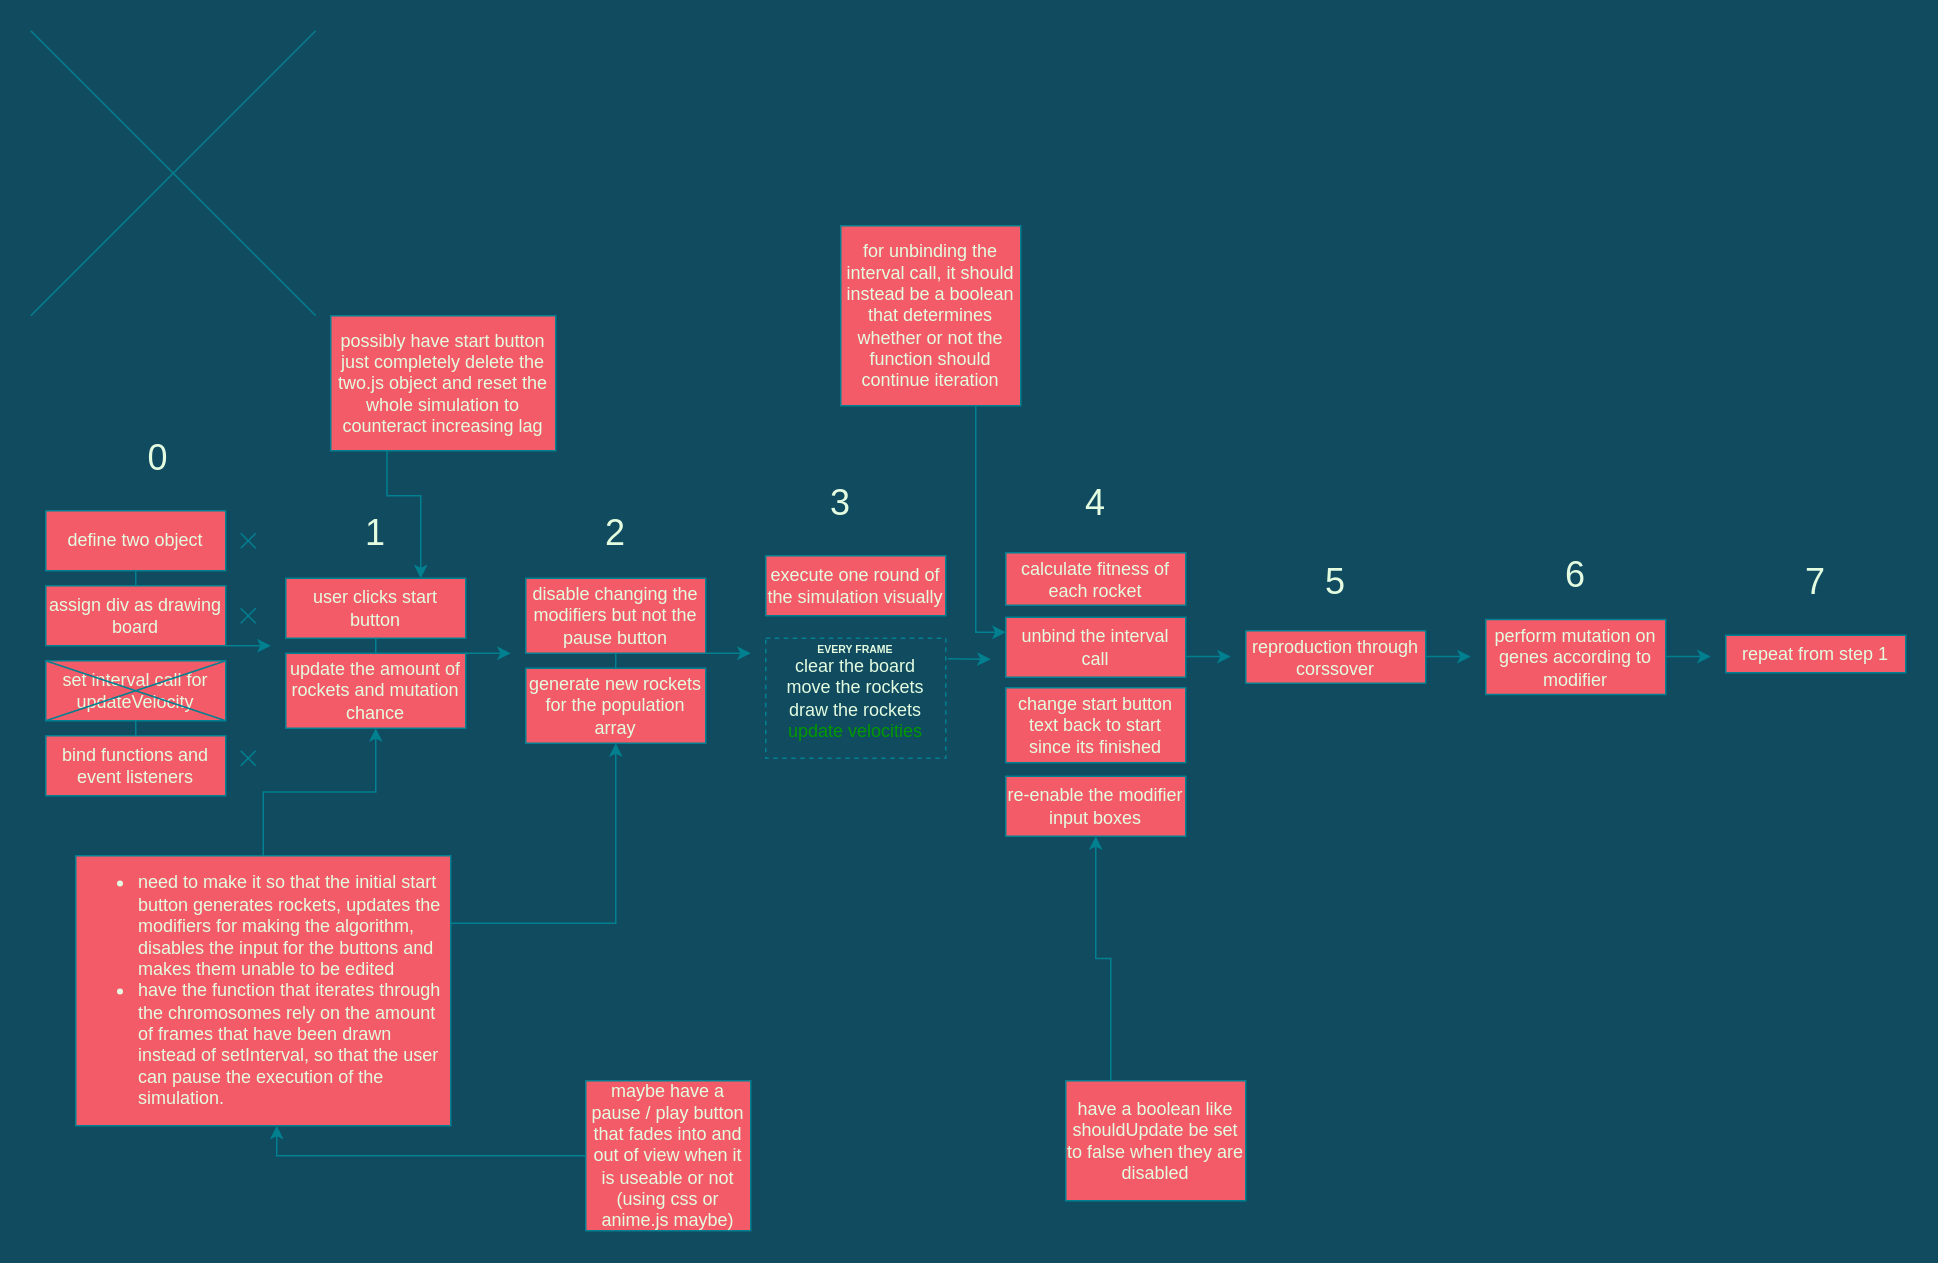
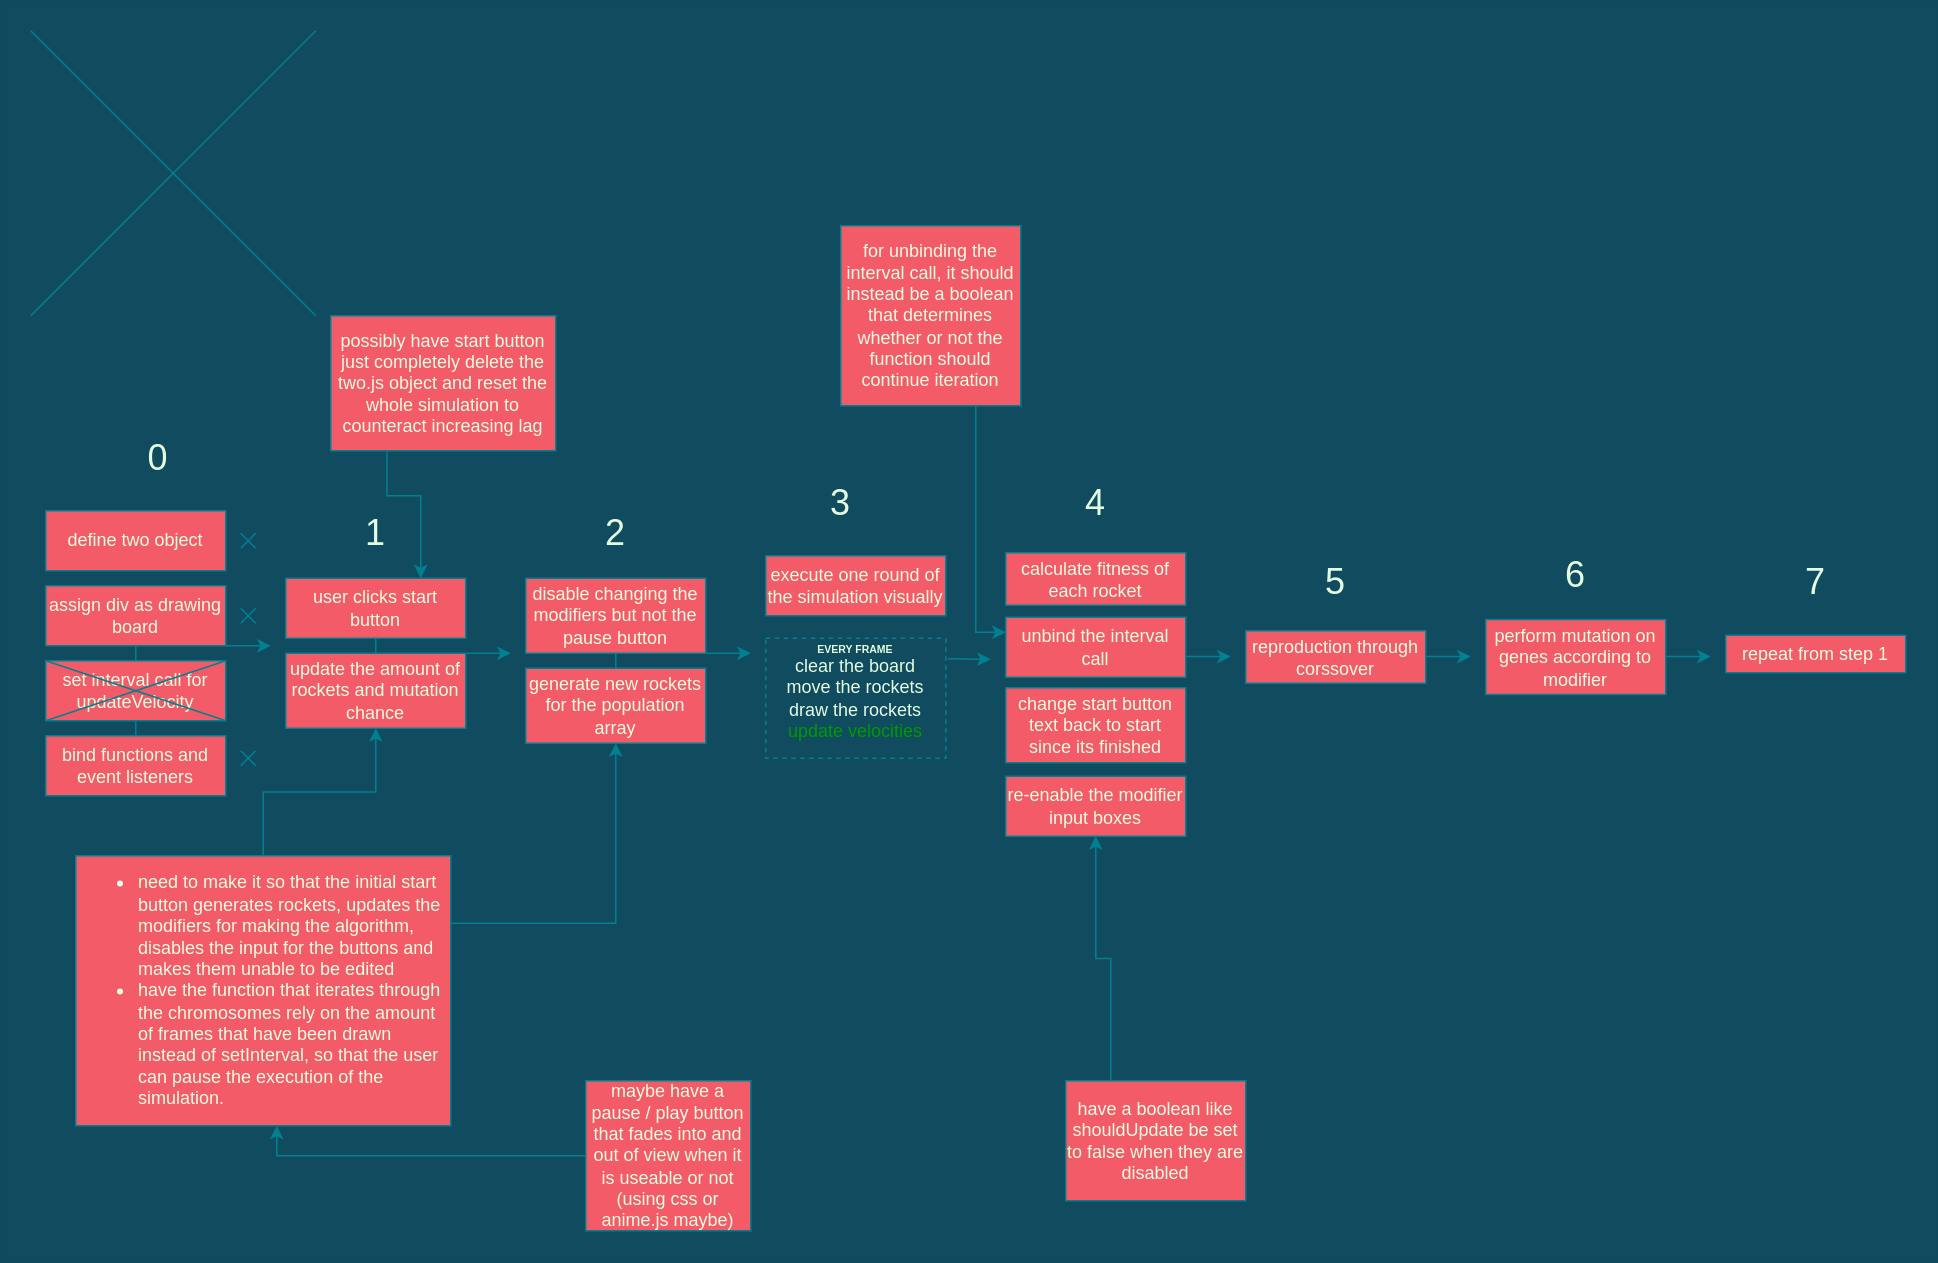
edge "define two object" -- "assign div as drawing board": removed
edge "assign div as drawing board" -- "set interval call for updateVelocity": added
